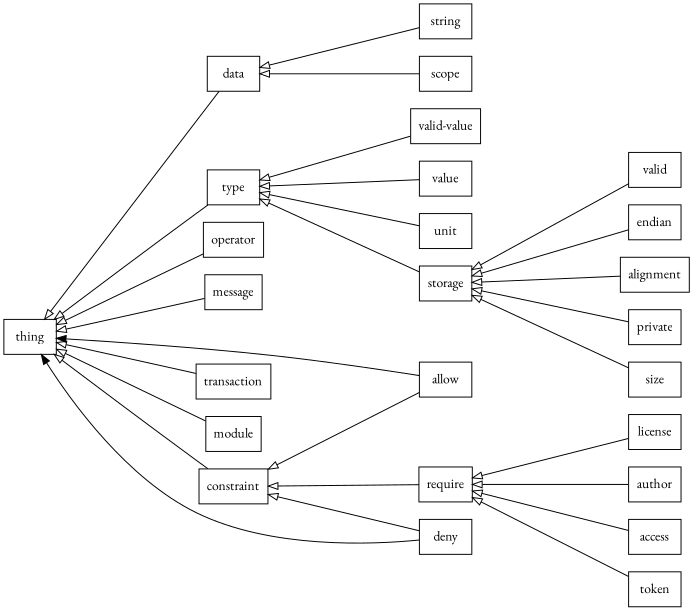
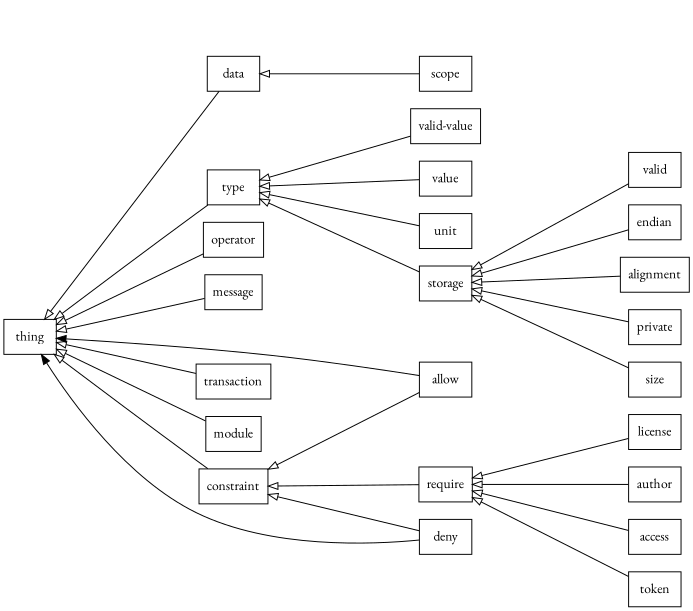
node "string": removed
